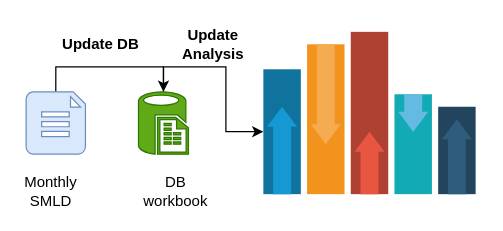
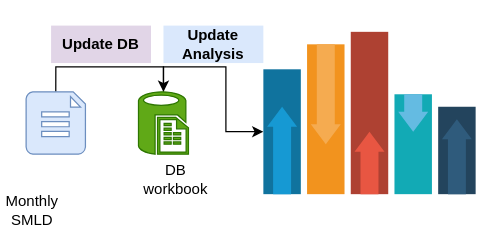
node "Update DB": fillcolor #ffffff -> #e1d5e7
node "Update Analysis": fillcolor #ffffff -> #dae8fc
node "Monthly SMLD": moved (51, 192) -> (32, 211)
node "DB workbook": moved (176, 192) -> (176, 179)
